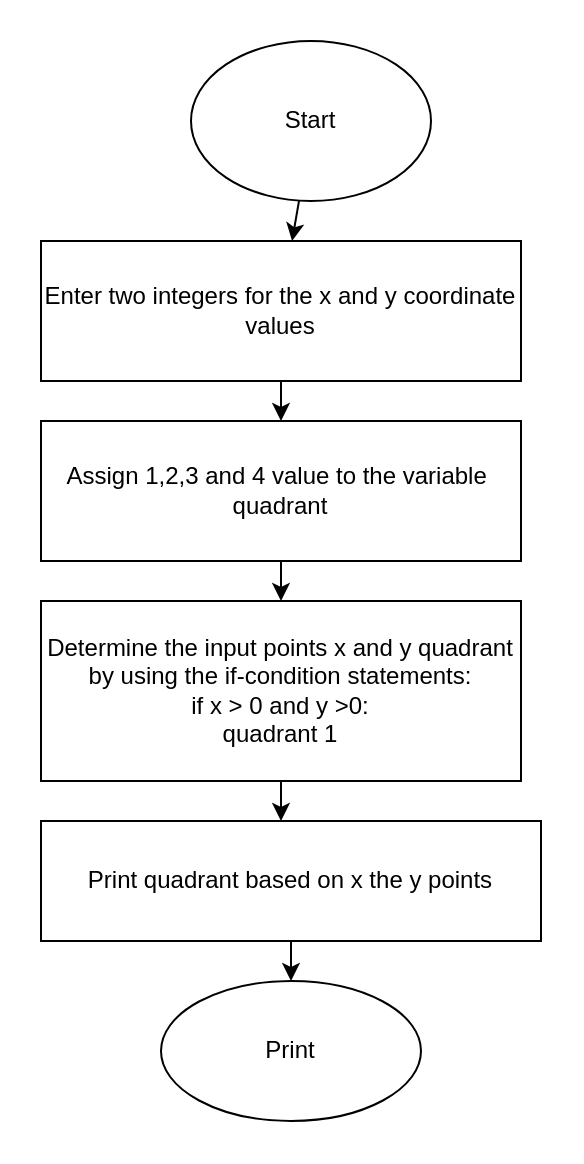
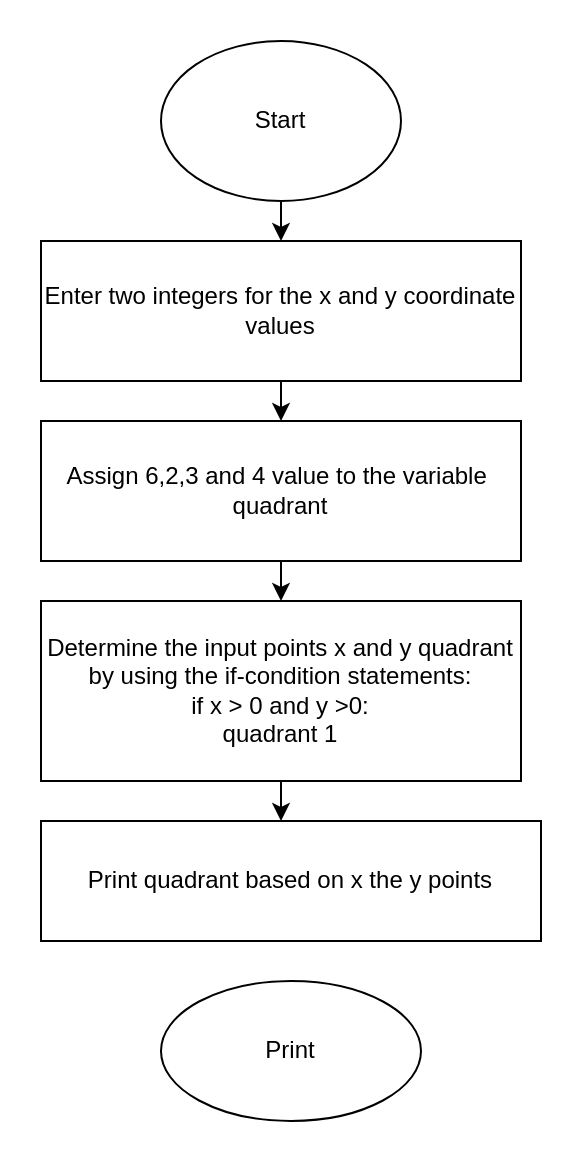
node "Start": moved (311, 121) -> (281, 121)
node "Assign 1,2,3 and 4 value to the variable quadrant": label "Assign 1,2,3 and 4 value to the variable quadrant" -> "Assign 6,2,3 and 4 value to the variable quadrant"
edge "Print quadrant based on x the y points" -> "Print": removed
